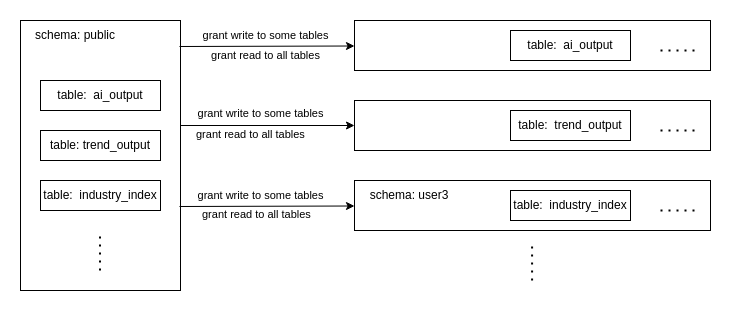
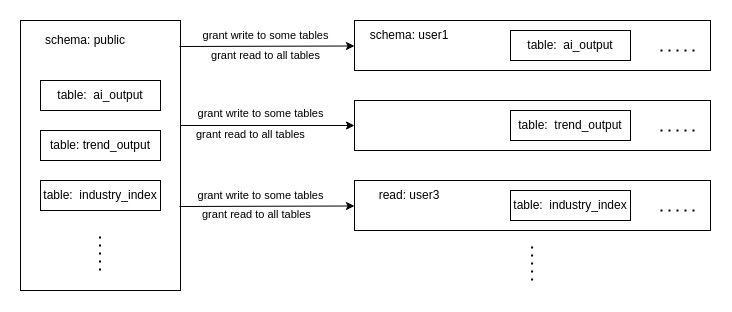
node "schema: public": moved (76, 36) -> (86, 41)
node "schema: user1": added
node "schema: user3": label "schema: user3" -> "read: user3"
